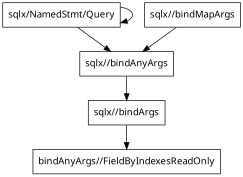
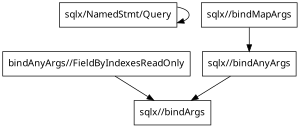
edge "sqlx/NamedStmt/Query" -> "sqlx//bindAnyArgs": removed
edge "sqlx//bindArgs" -> "bindAnyArgs//FieldByIndexesReadOnly": reversed
